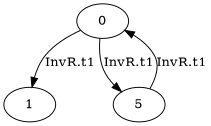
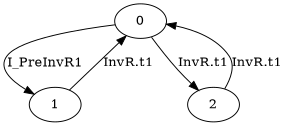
edge "0" -> "1": label "InvR.t1" -> "I_PreInvR1"
edge "1" -> "0": added, label "InvR.t1"
node "5": label "5" -> "2"
